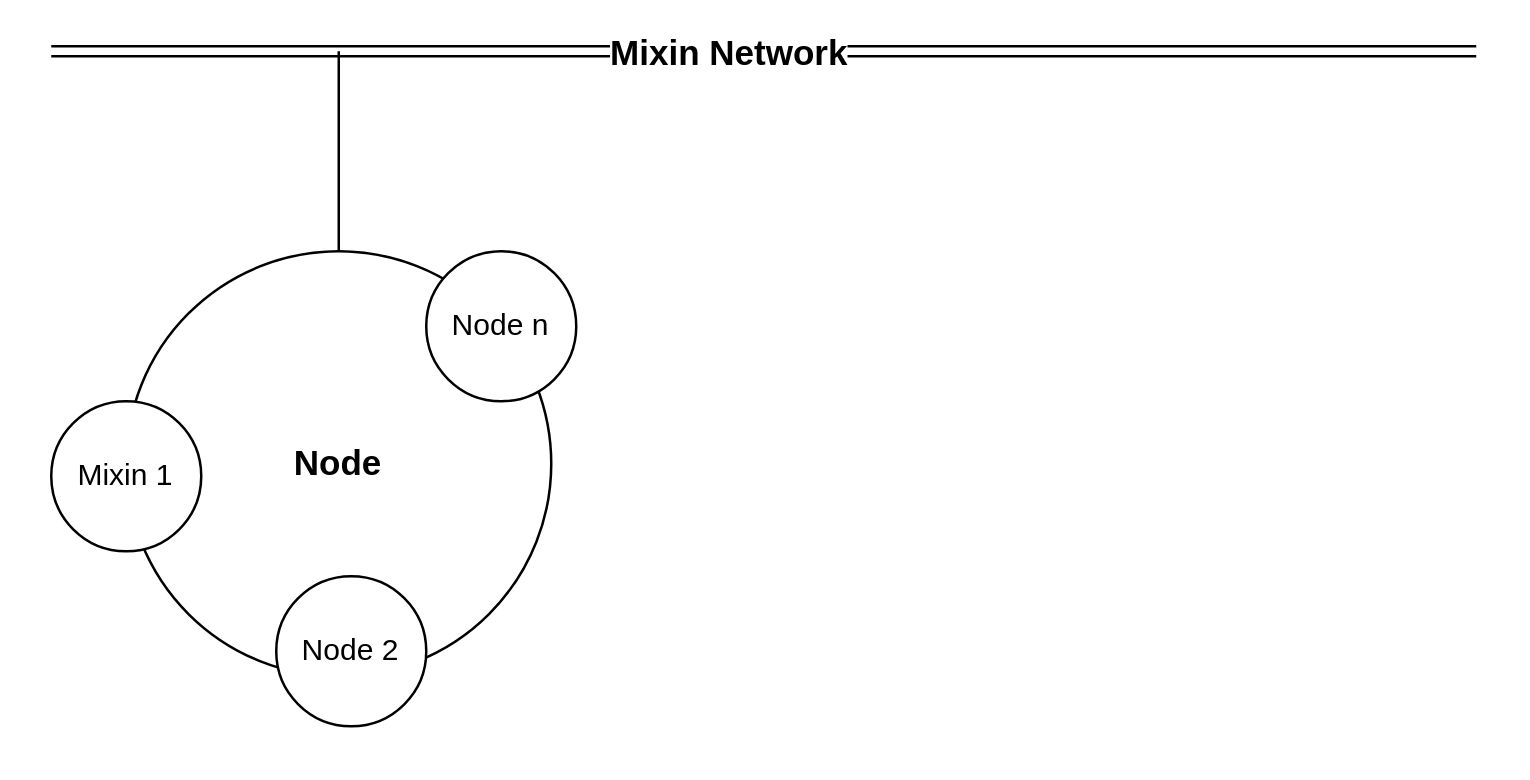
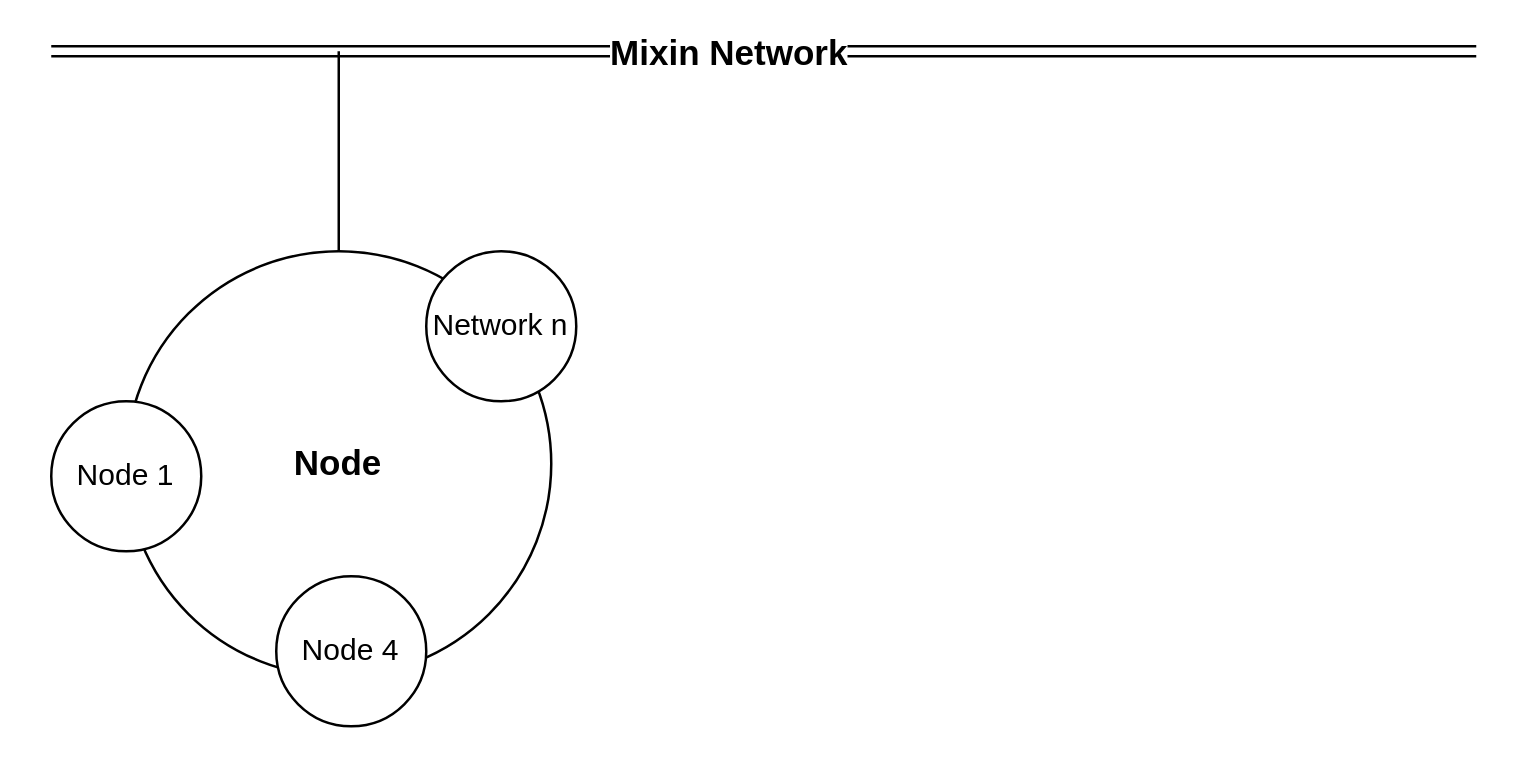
node "Node n": label "Node n" -> "Network n"
node "Mixin 1": label "Mixin 1" -> "Node 1"
node "Node 2": label "Node 2" -> "Node 4"
